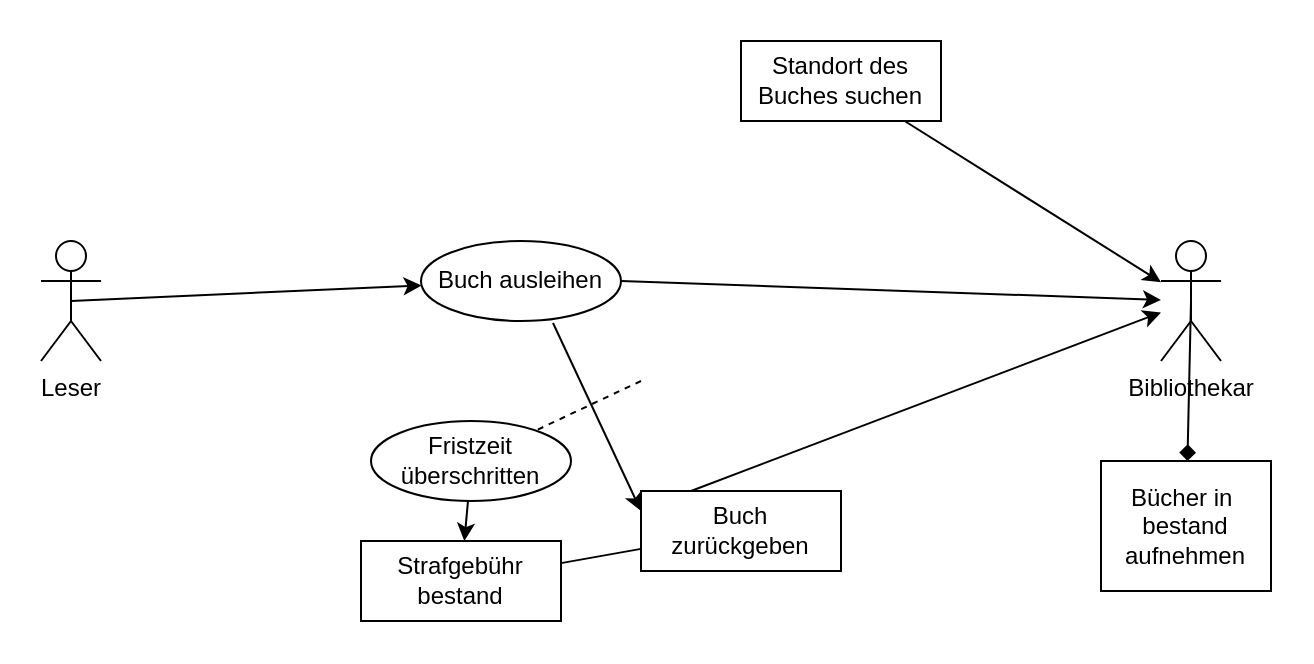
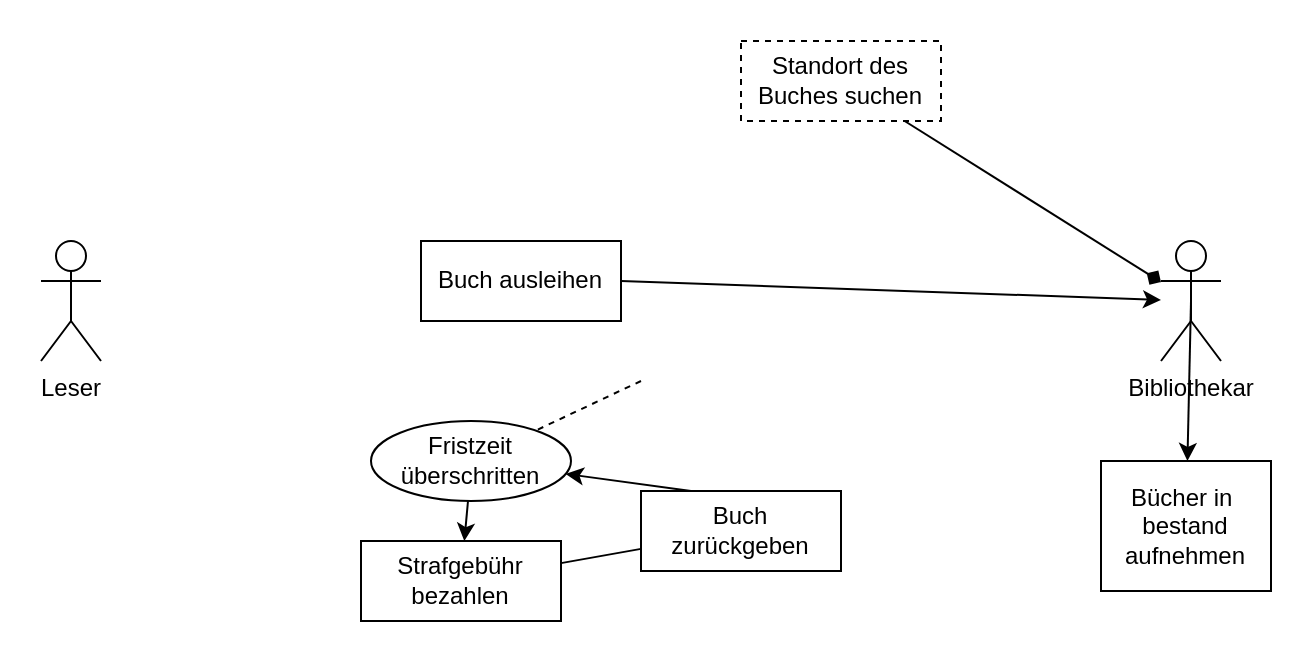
node "Standort des Buches suchen": style solid -> dashed
edge "Standort des Buches suchen" -> "Bibliothekar": arrowhead classic -> diamond
node "Buch ausleihen": shape ellipse -> rectangle
edge "Leser" -> "Buch ausleihen": removed
edge "Buch ausleihen" -> "Buch zurückgeben": removed
edge "Buch zurückgeben" -> "Bibliothekar": now "Buch zurückgeben" -> "Fristzeit überschritten"
edge "Bibliothekar" -> "Bücher in bestand aufnehmen": arrowhead diamond -> classic
node "Strafgebühr bestand": label "Strafgebühr bestand" -> "Strafgebühr bezahlen"
